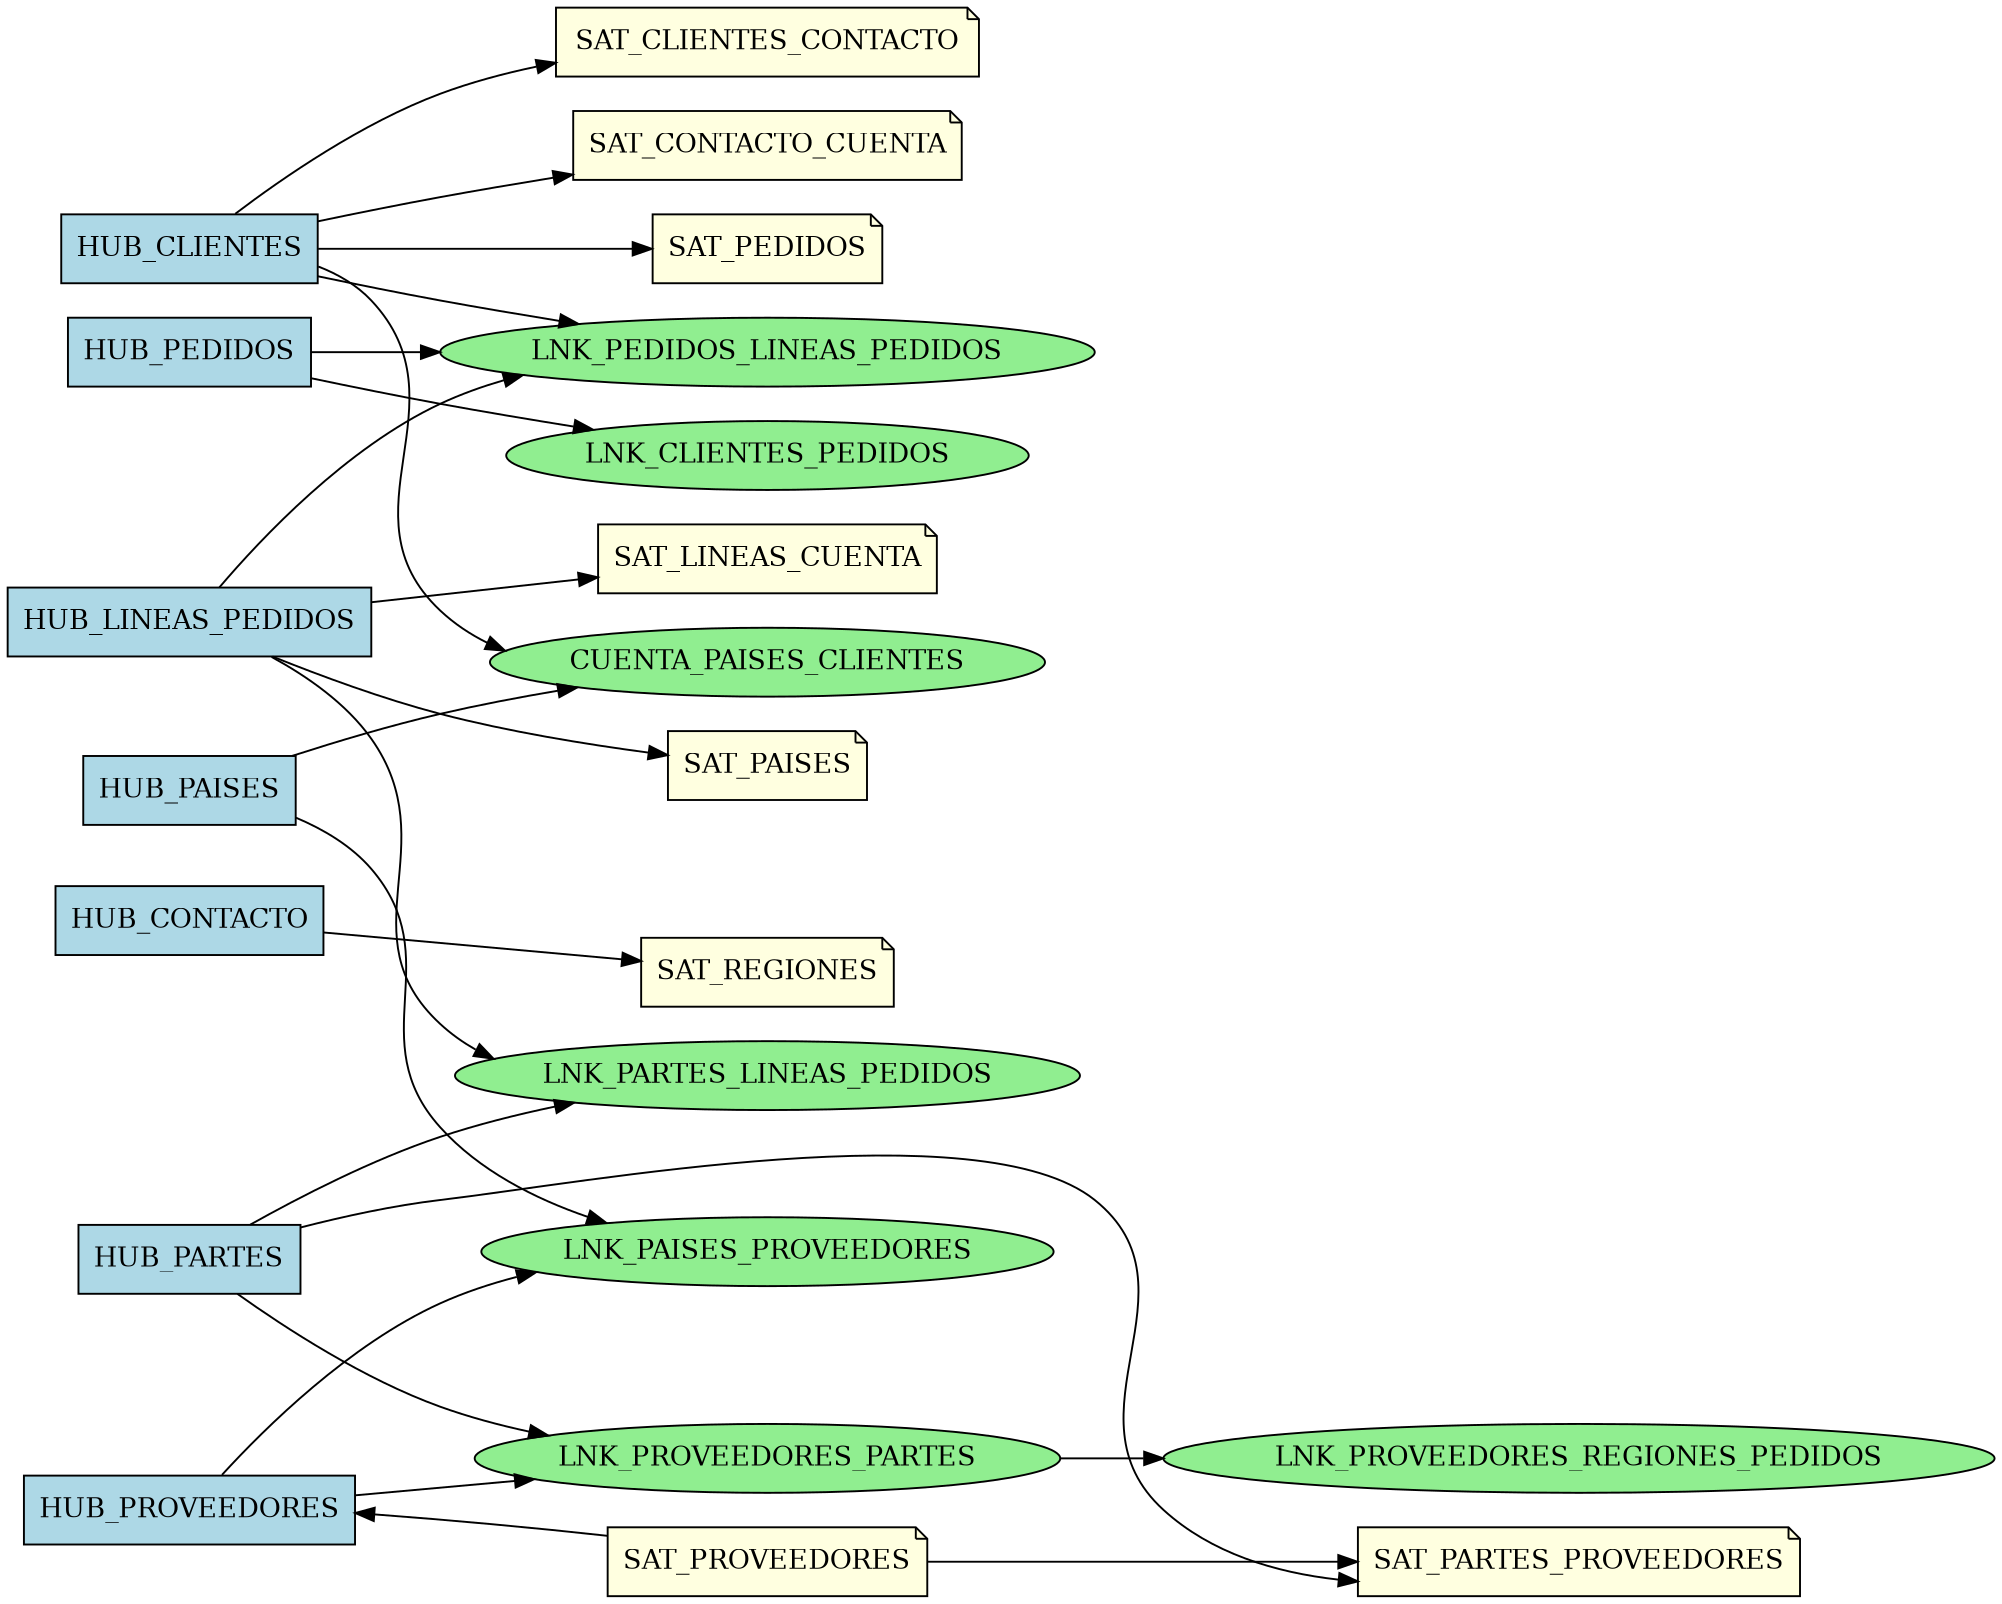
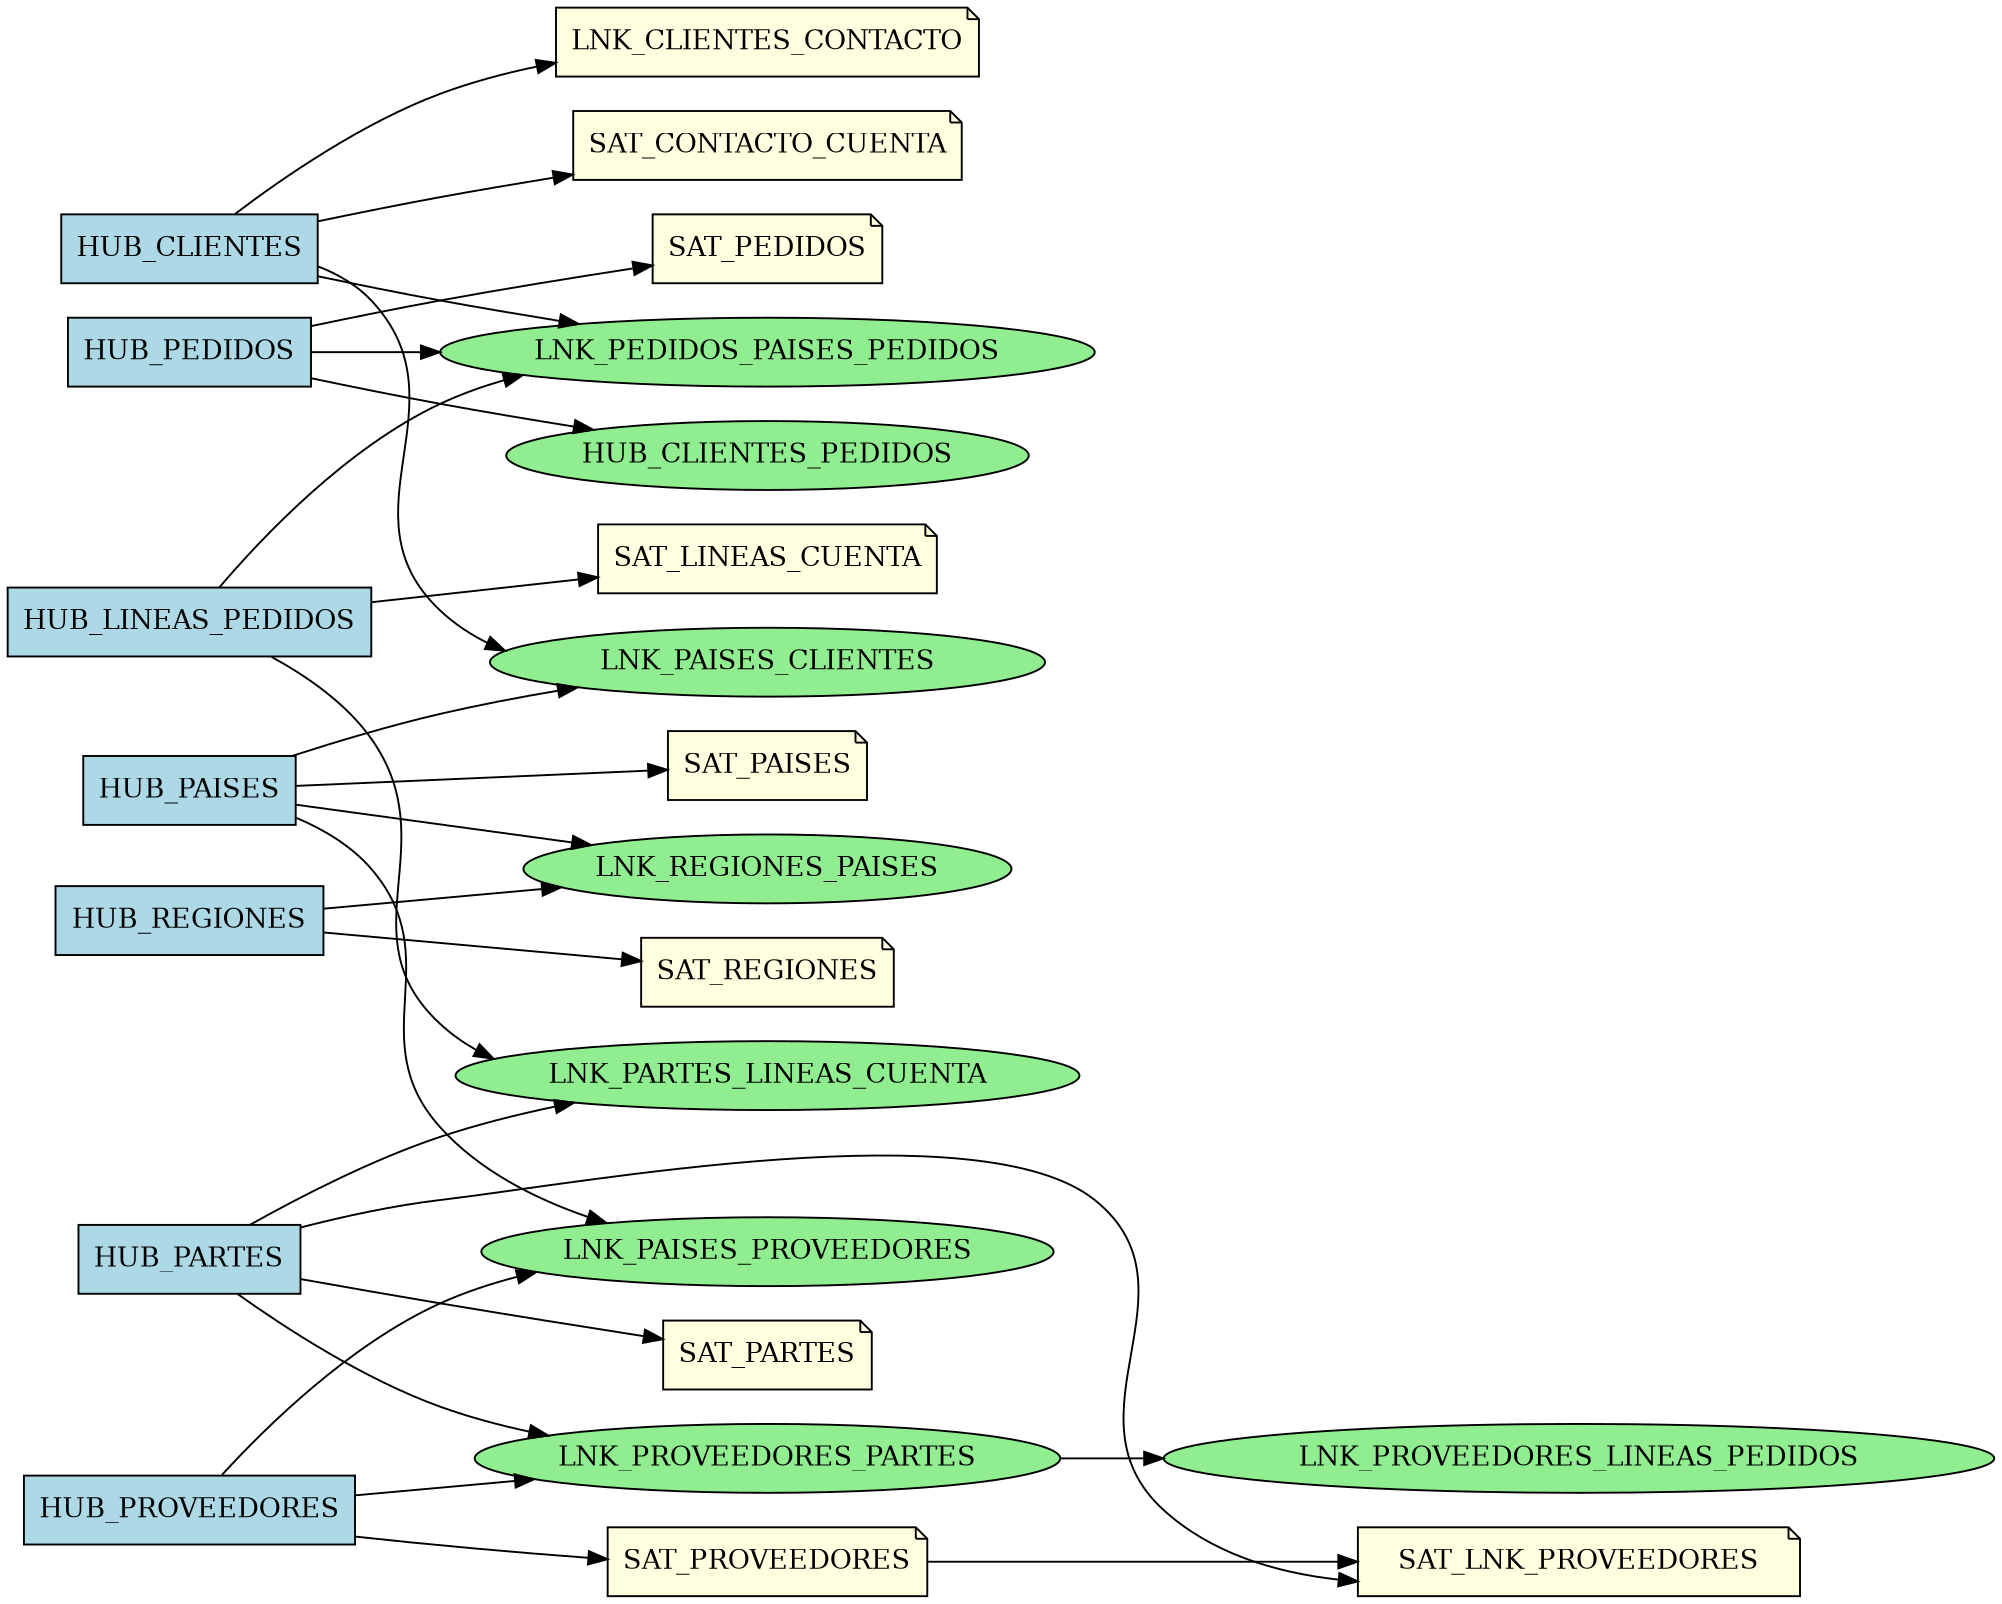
node "SAT_CLIENTES_CONTACTO": label "SAT_CLIENTES_CONTACTO" -> "LNK_CLIENTES_CONTACTO"
edge "HUB_CLIENTES" -> "SAT_PEDIDOS": now "HUB_PEDIDOS" -> "SAT_PEDIDOS"
node "LNK_PEDIDOS_LINEAS_PEDIDOS": label "LNK_PEDIDOS_LINEAS_PEDIDOS" -> "LNK_PEDIDOS_PAISES_PEDIDOS"
node "LNK_CLIENTES_PEDIDOS": label "LNK_CLIENTES_PEDIDOS" -> "HUB_CLIENTES_PEDIDOS"
node "CUENTA_PAISES_CLIENTES": label "CUENTA_PAISES_CLIENTES" -> "LNK_PAISES_CLIENTES"
edge "HUB_LINEAS_PEDIDOS" -> "SAT_PAISES": now "HUB_PAISES" -> "SAT_PAISES"
node "LNK_REGIONES_PAISES": added
node "HUB_CONTACTO": label "HUB_CONTACTO" -> "HUB_REGIONES"
node "LNK_PARTES_LINEAS_PEDIDOS": label "LNK_PARTES_LINEAS_PEDIDOS" -> "LNK_PARTES_LINEAS_CUENTA"
node "SAT_PARTES": added
node "LNK_PROVEEDORES_REGIONES_PEDIDOS": label "LNK_PROVEEDORES_REGIONES_PEDIDOS" -> "LNK_PROVEEDORES_LINEAS_PEDIDOS"
edge "SAT_PROVEEDORES" -> "HUB_PROVEEDORES": reversed
node "SAT_PARTES_PROVEEDORES": label "SAT_PARTES_PROVEEDORES" -> "SAT_LNK_PROVEEDORES"
